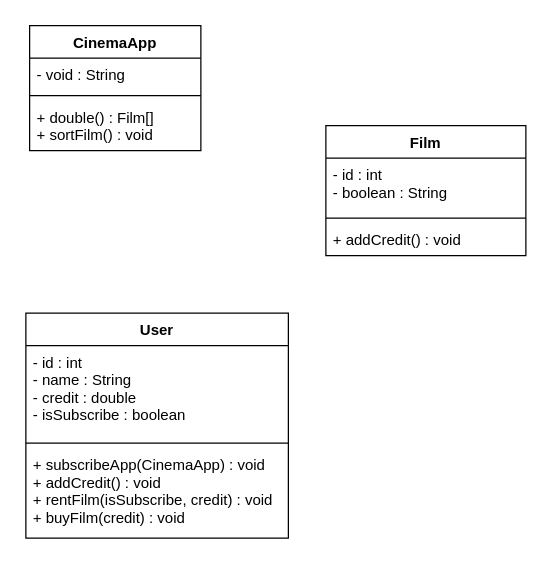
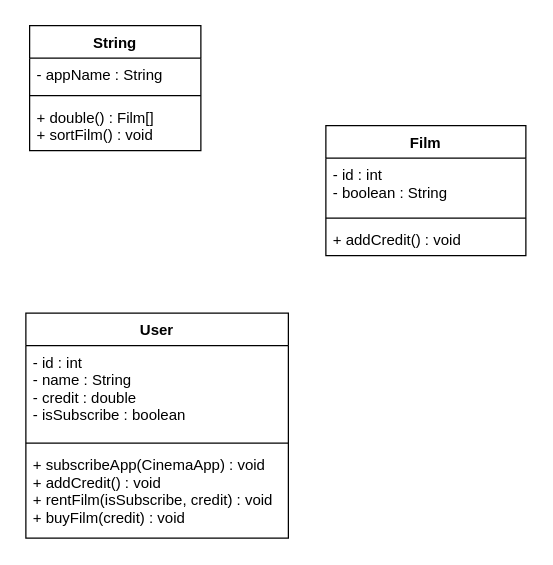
node "CinemaApp": label "CinemaApp" -> "String"
node "- void : String": label "- void : String" -> "- appName : String"
